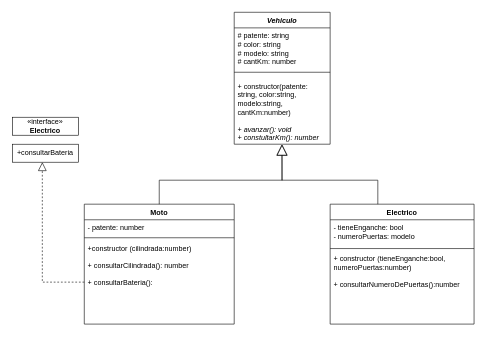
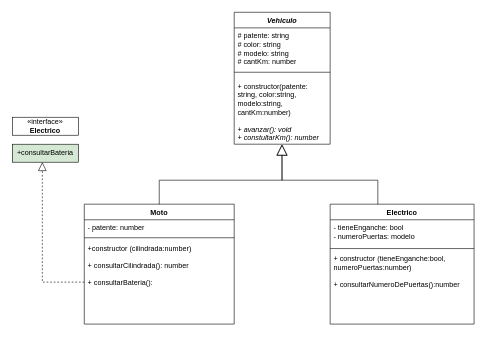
node "+consultarBateria": fillcolor #ffffff -> #d5e8d4
